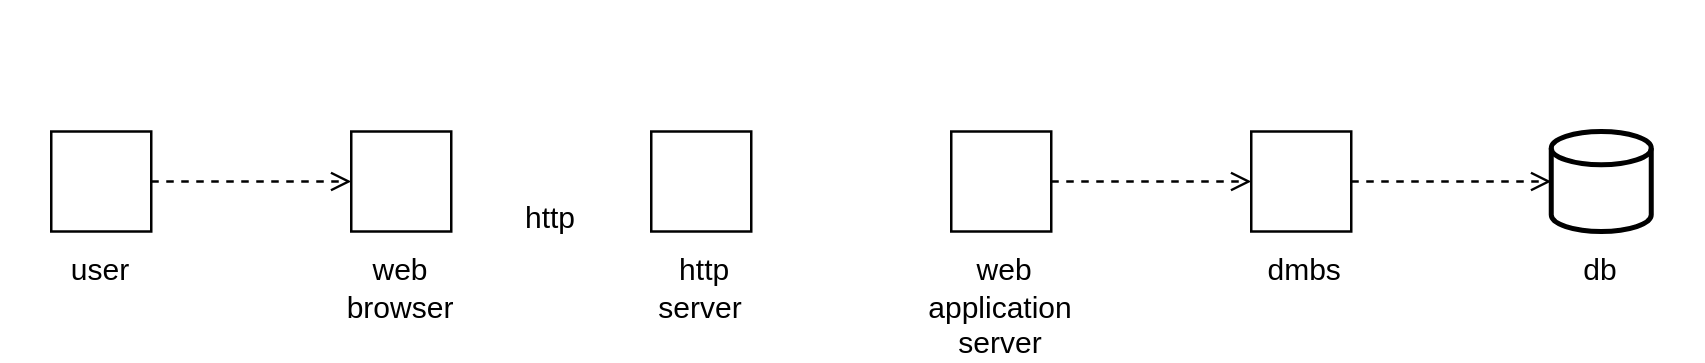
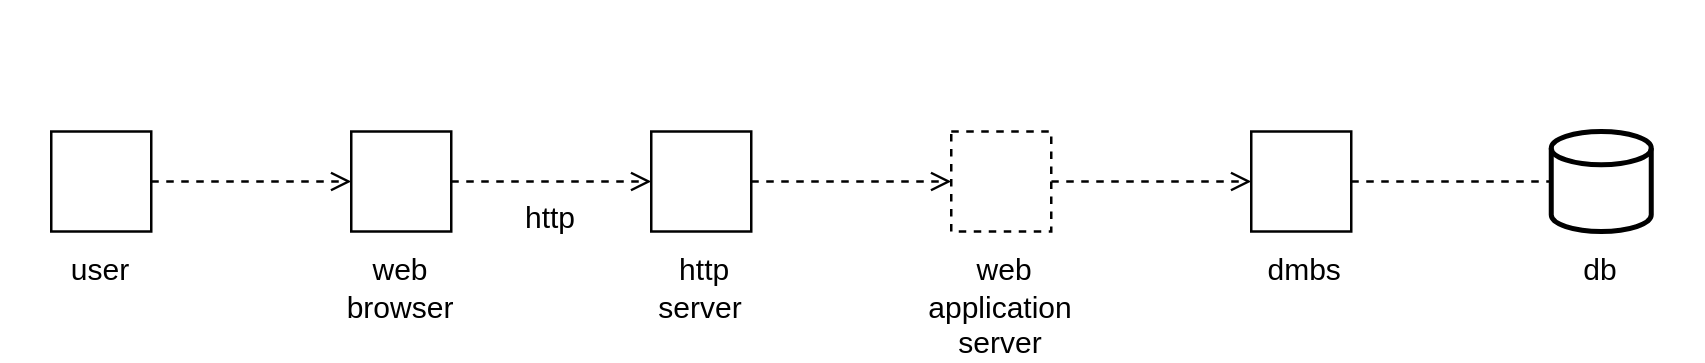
edge "web browser" -> "http server": added
edge "http server" -> "web application server": added
node "web application server": style solid -> dashed
edge "dmbs" -> "db": arrowhead open -> none
